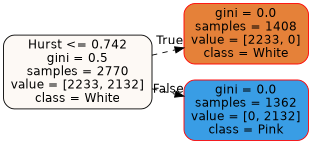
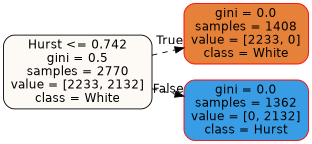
node "gini = 0.0 samples = 1362 value = [0, 2132] class = Pink": label "gini = 0.0 samples = 1362 value = [0, 2132] class = Pink" -> "gini = 0.0 samples = 1362 value = [0, 2132] class = Hurst"
